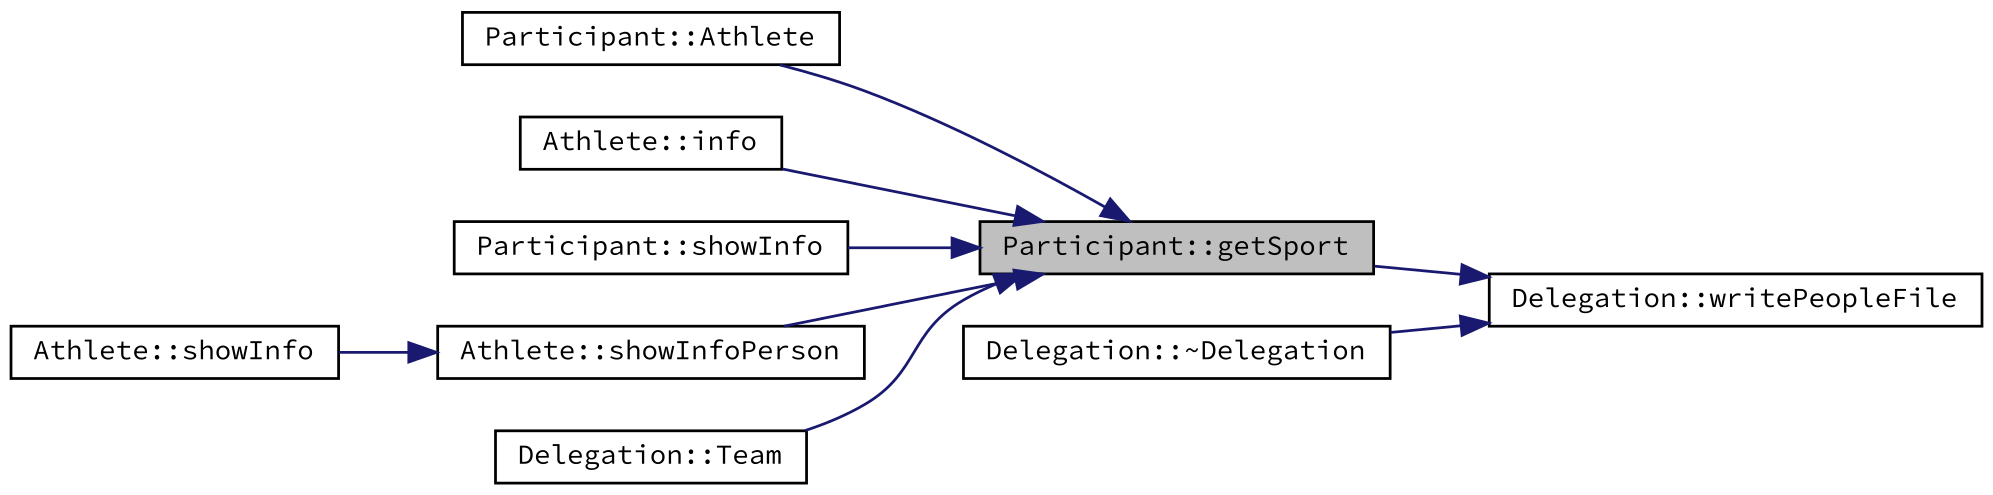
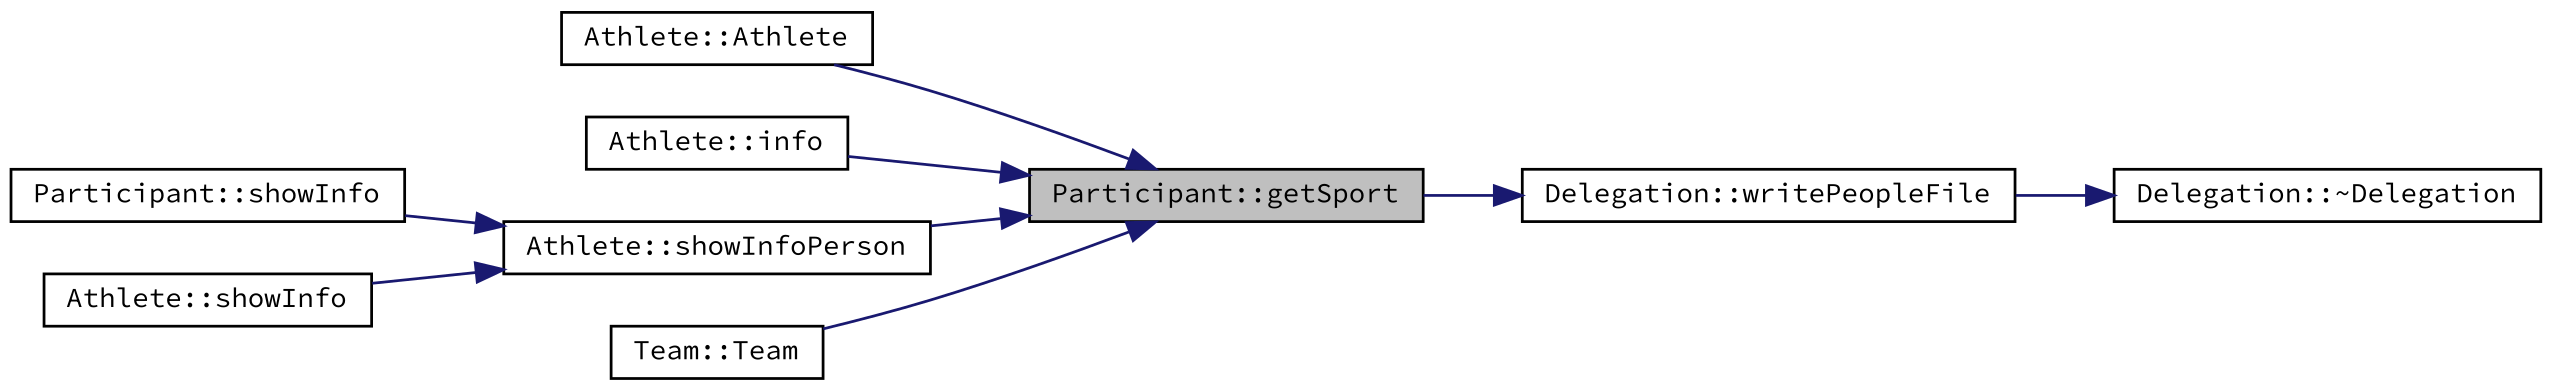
node "Participant::Athlete": label "Participant::Athlete" -> "Athlete::Athlete"
edge "Participant::showInfo" -> "Participant::getSport": now "Participant::showInfo" -> "Athlete::showInfoPerson"
edge "Delegation::~Delegation" -> "Delegation::writePeopleFile": reversed
node "Delegation::Team": label "Delegation::Team" -> "Team::Team"
